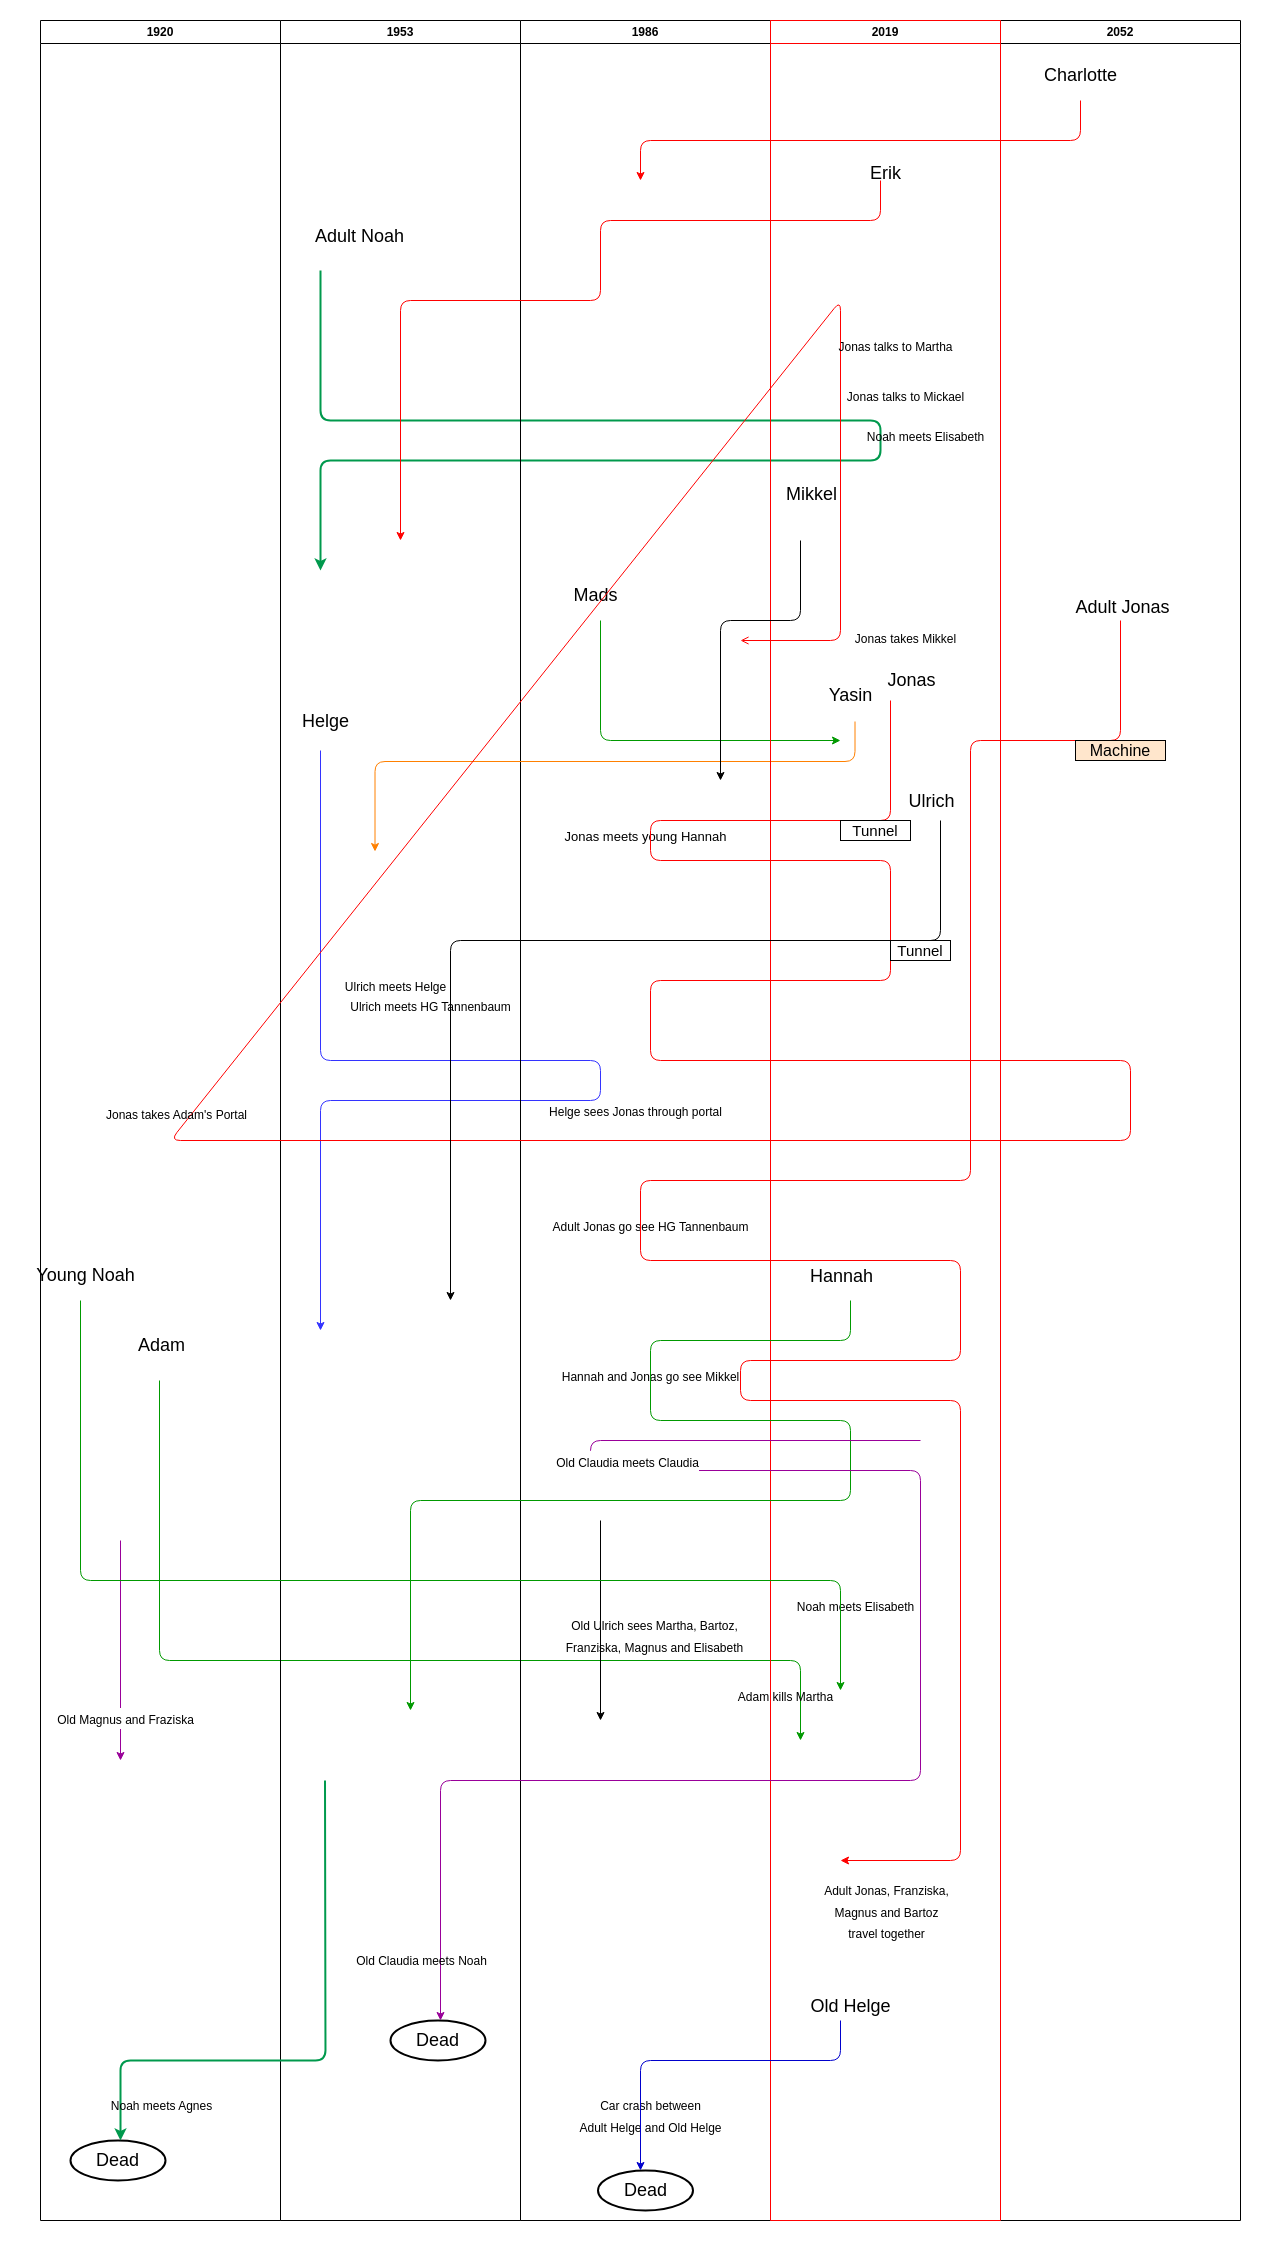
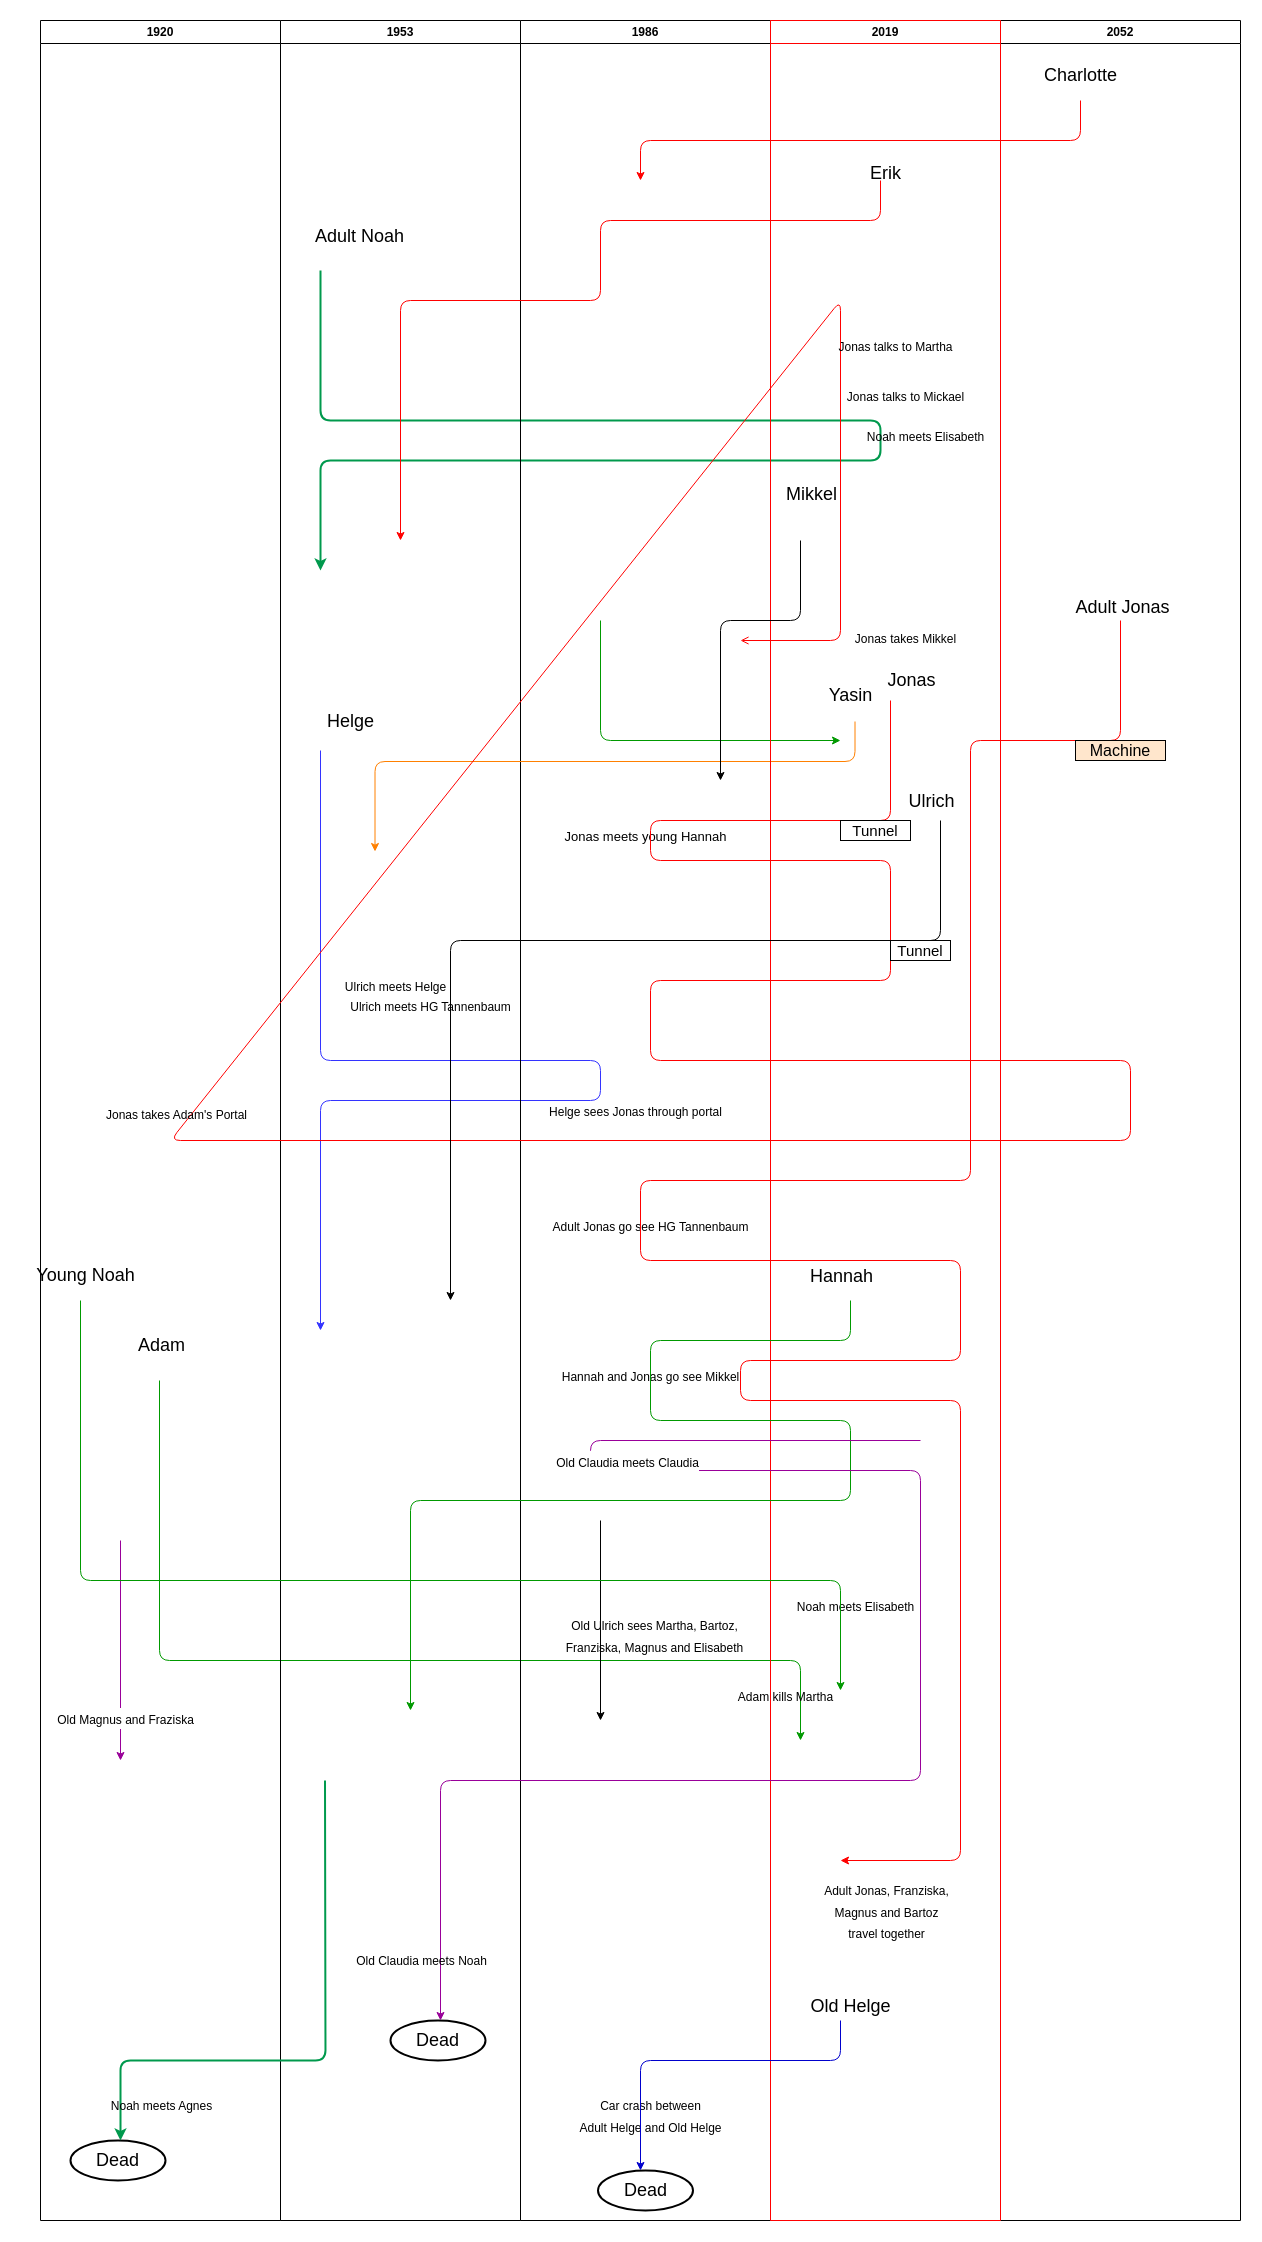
node "Mads": removed
node "Helge": moved (326, 722) -> (351, 722)
